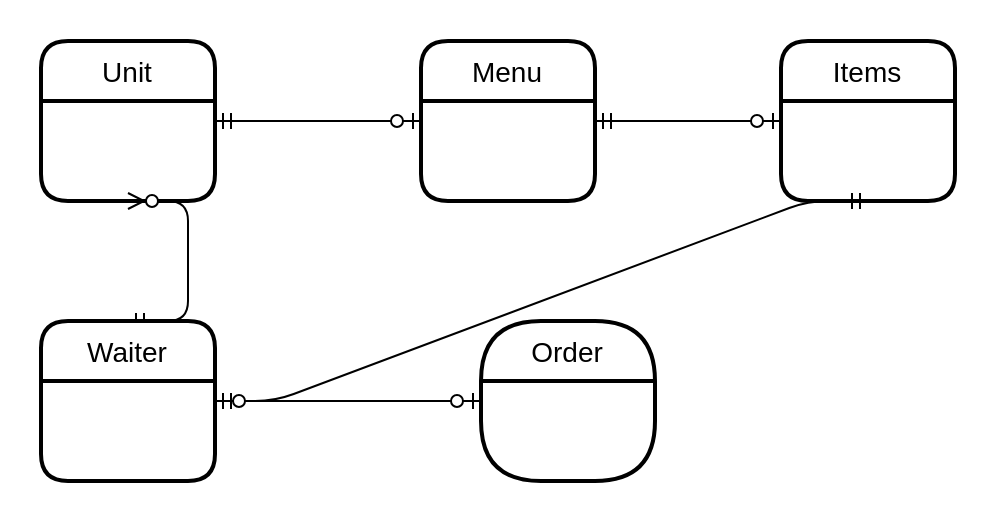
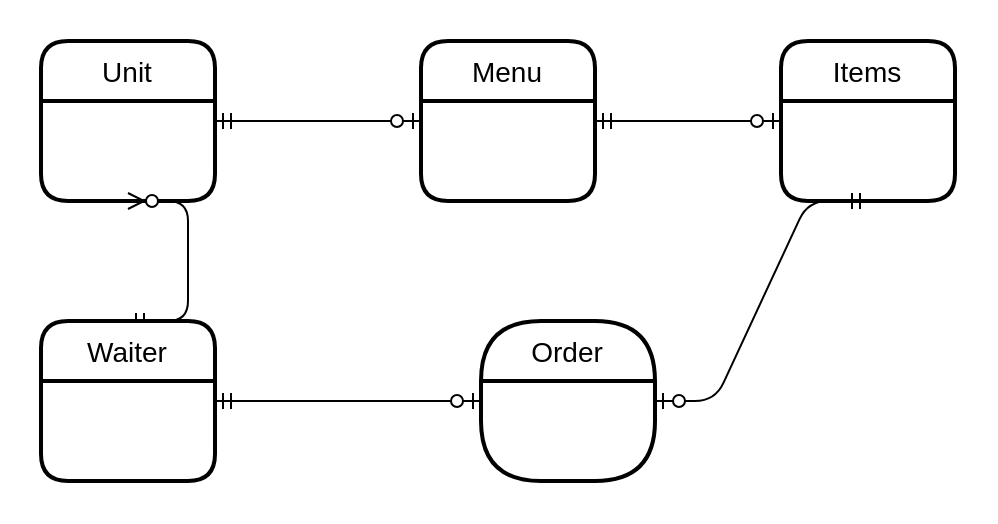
edge "Items" -- "Waiter": now "Items" -- "Order"
